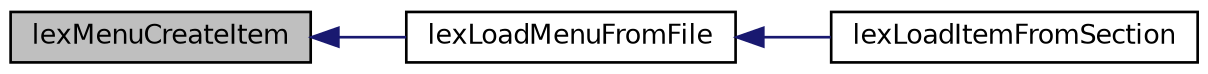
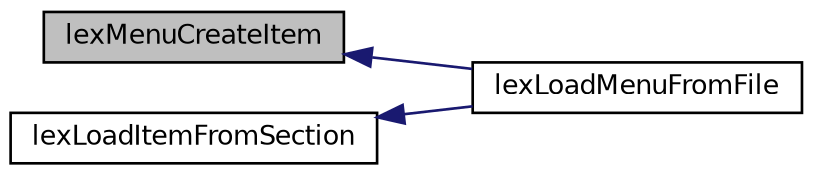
edge "lexLoadItemFromSection" -> "lexLoadMenuFromFile": reversed
